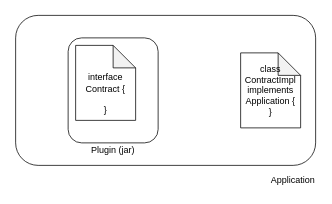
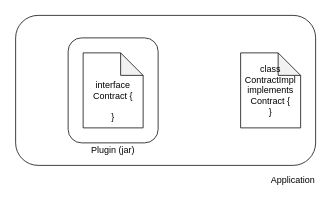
node "interface Contract { }": moved (105, 83) -> (113, 90)
node "class ContractImpl implements Application { }": label "class ContractImpl implements Application { }" -> "class ContractImpl implements Contract { }"
